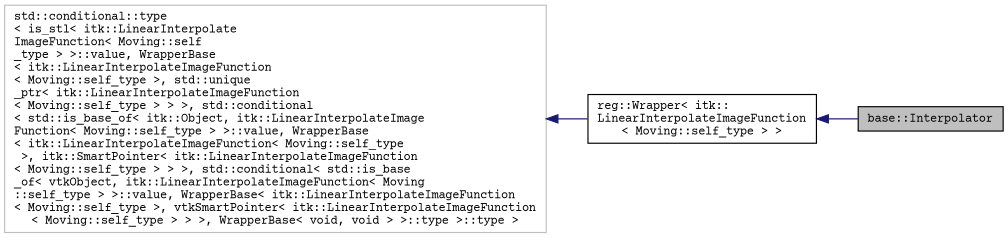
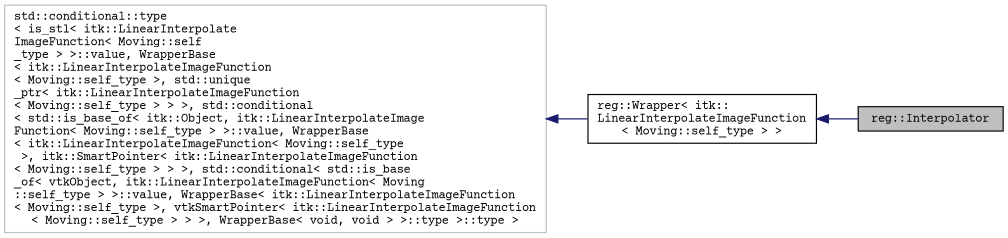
node "base::Interpolator": label "base::Interpolator" -> "reg::Interpolator"
